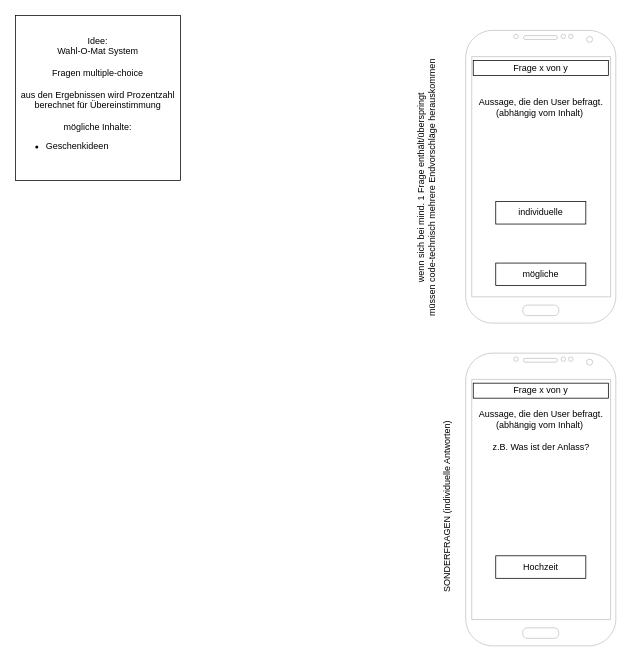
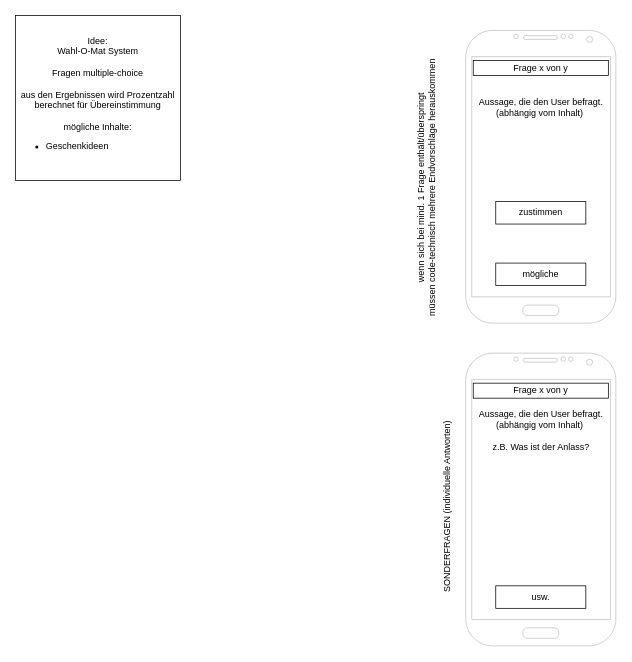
node "individuelle": label "individuelle" -> "zustimmen"
node "Hochzeit": removed
node "usw.": added
